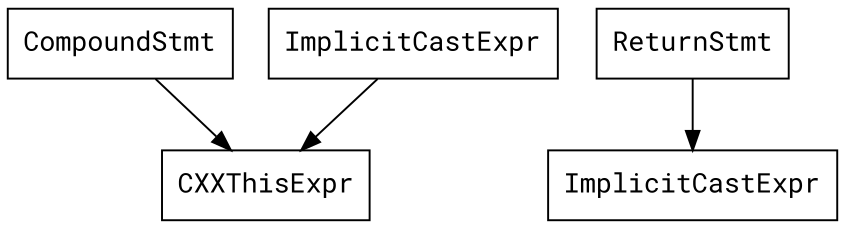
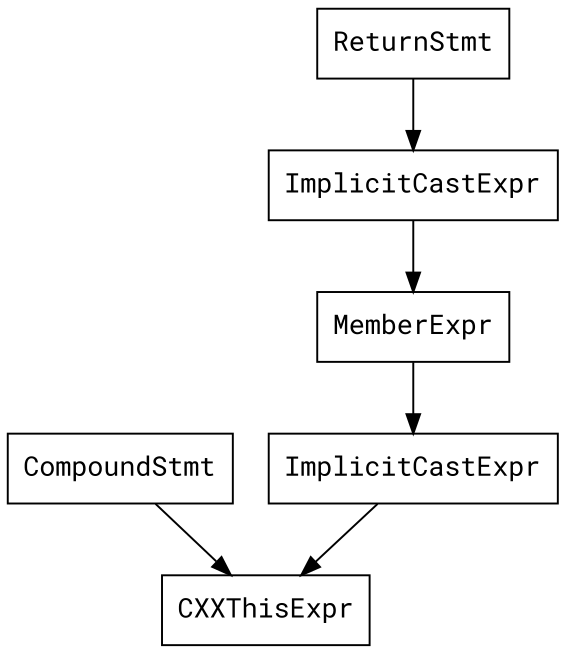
node "MemberExpr": added
